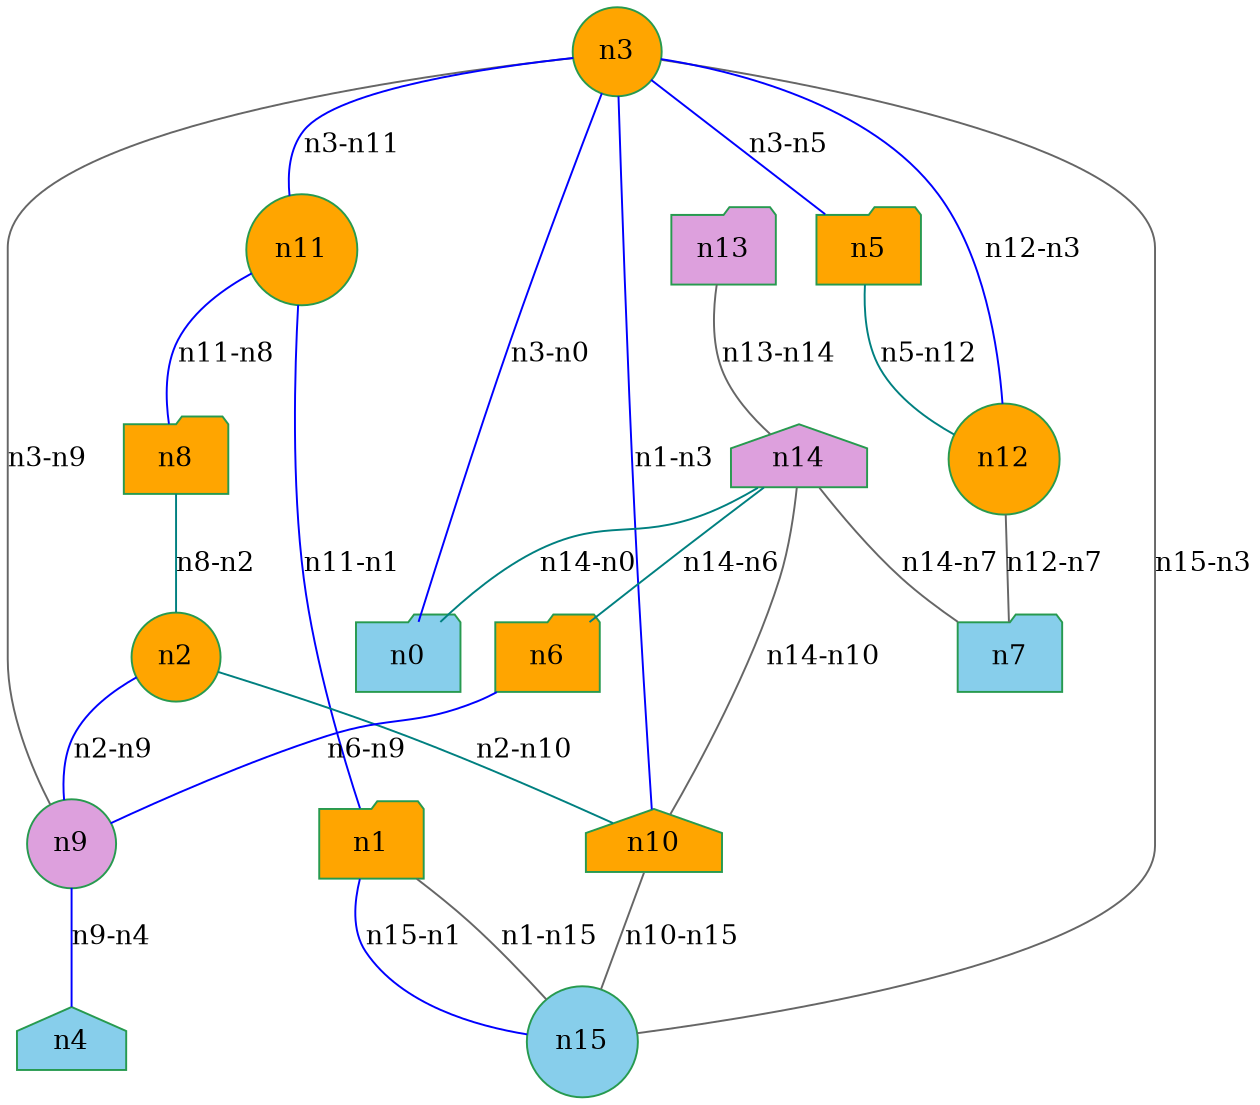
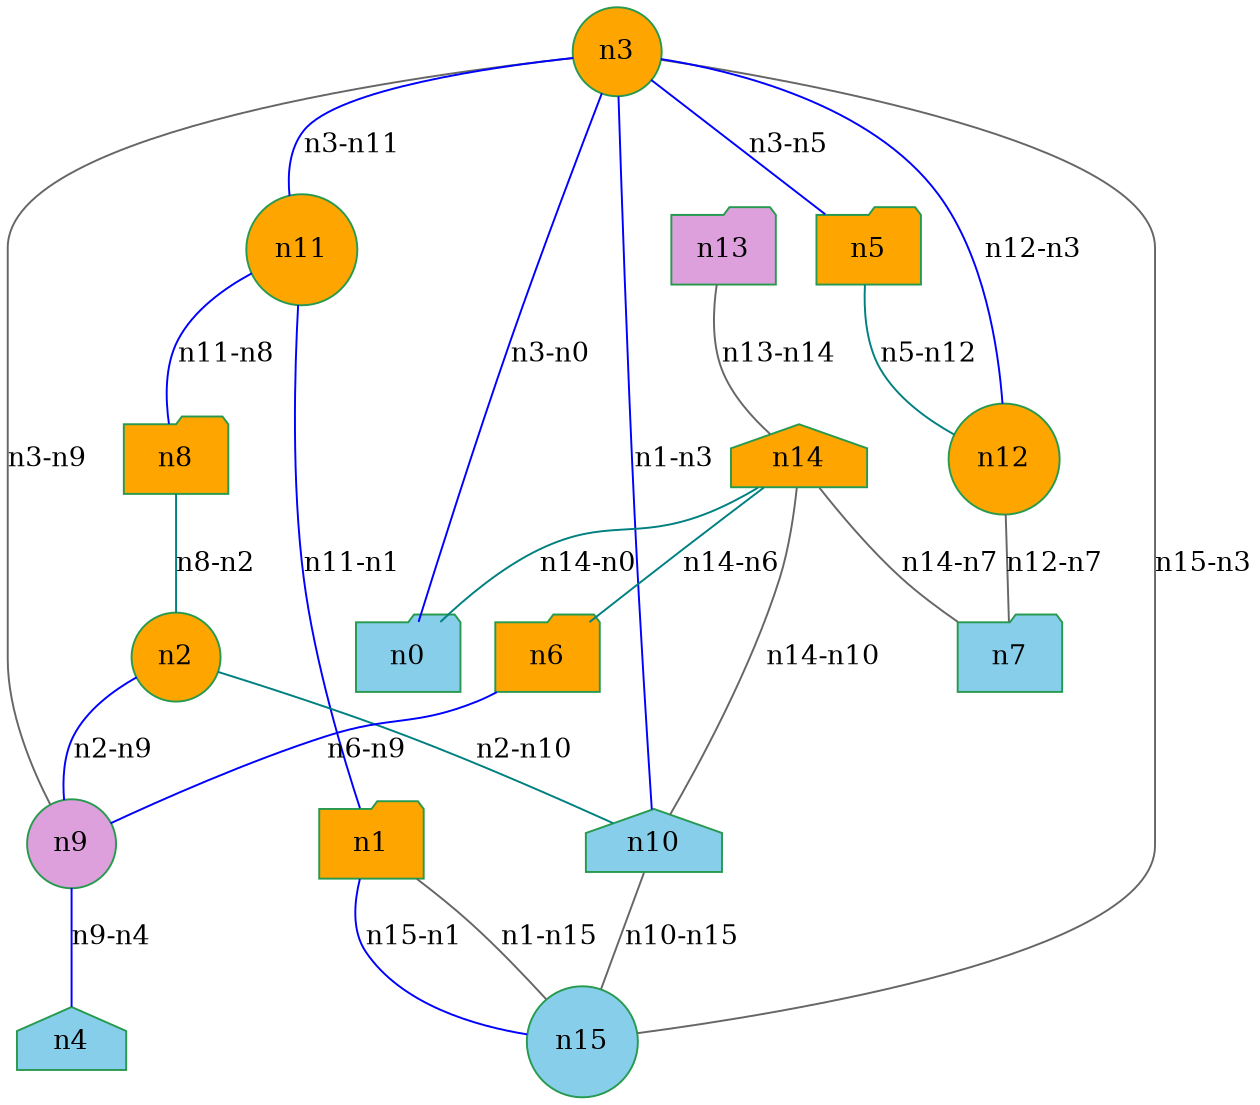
node "n14": fillcolor plum -> orange
node "n10": fillcolor orange -> skyblue
